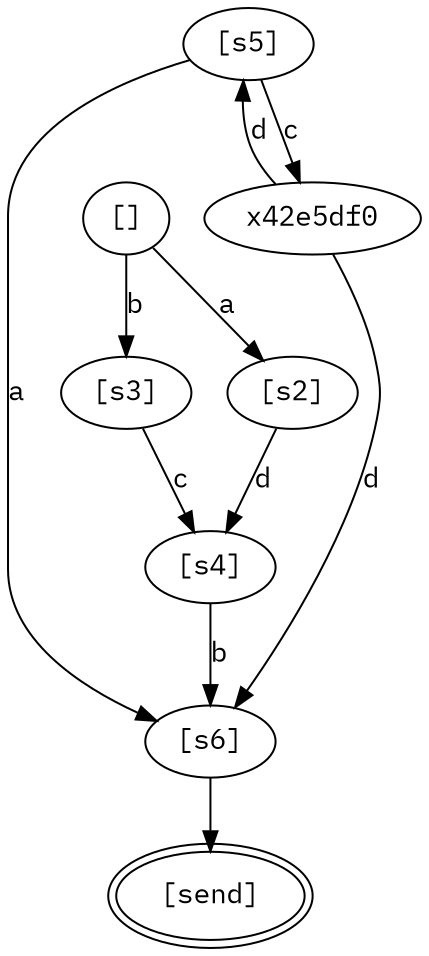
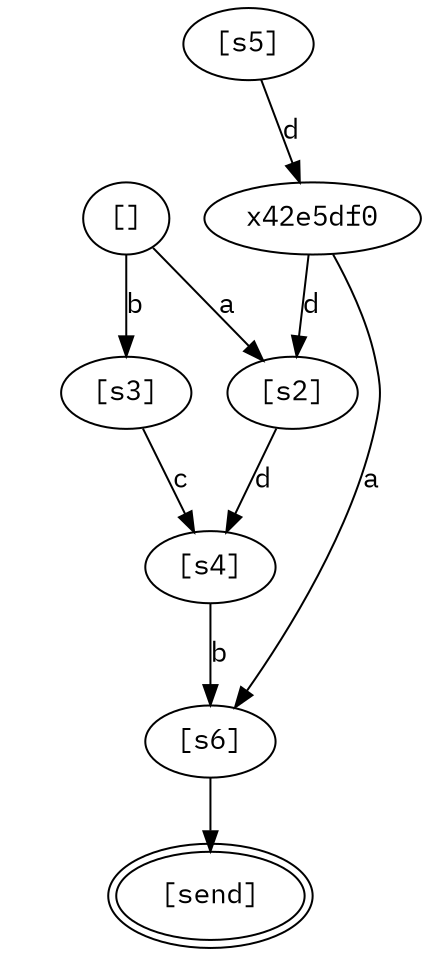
edge "[s5]" -> "x42e5df0": label "c" -> "d"
edge "x42e5df0" -> "[s5]": now "x42e5df0" -> "[s2]"
edge "[s5]" -> "[s6]": removed, label "a"
edge "x42e5df0" -> "[s6]": label "d" -> "a"
